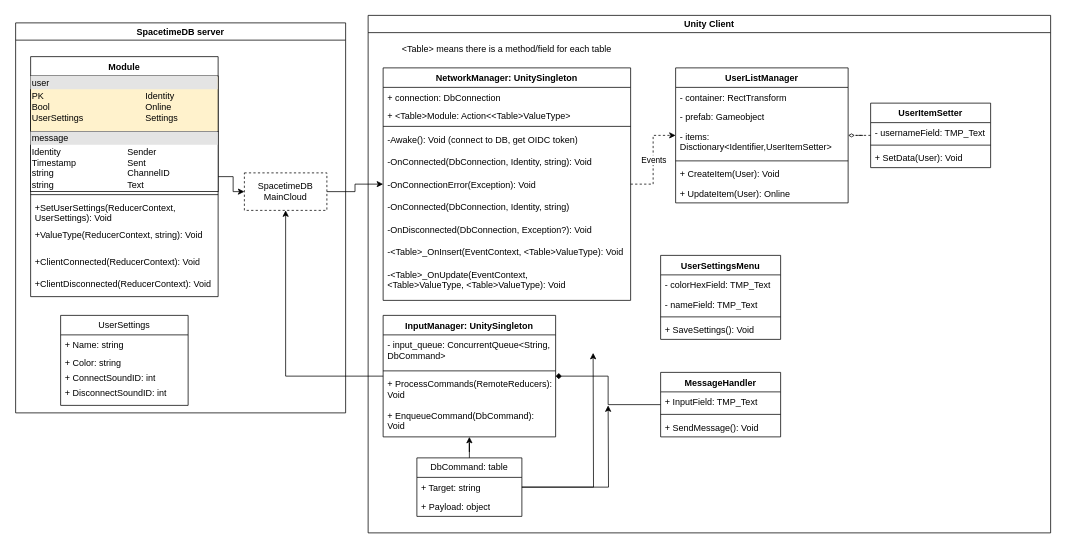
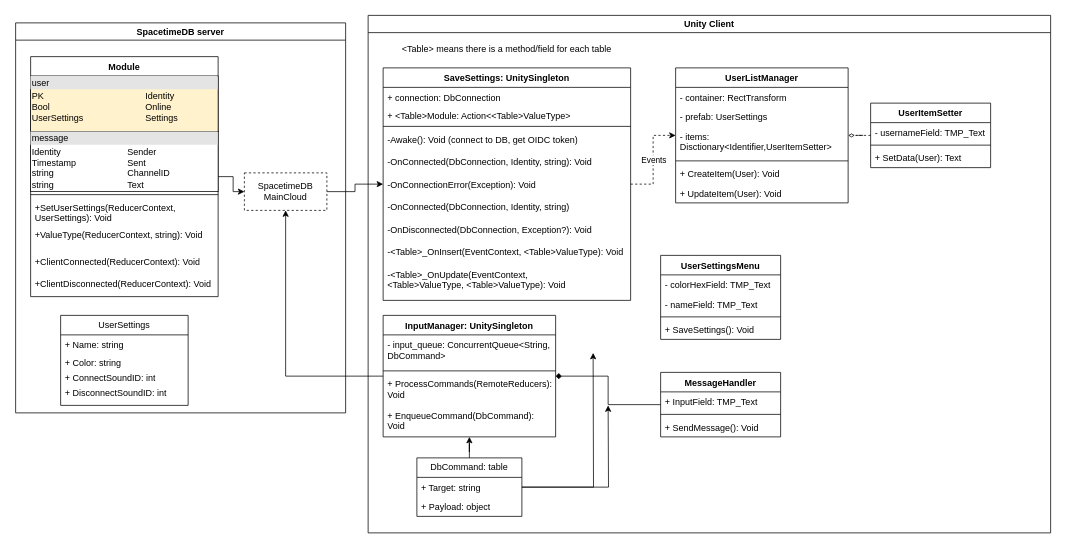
node "NetworkManager: UnitySingleton": label "NetworkManager: UnitySingleton" -> "SaveSettings: UnitySingleton"
node "- prefab: Gameobject": label "- prefab: Gameobject" -> "- prefab: UserSettings"
node "+ SetData(User): Void": label "+ SetData(User): Void" -> "+ SetData(User): Text"
node "+ UpdateItem(User): Online": label "+ UpdateItem(User): Online" -> "+ UpdateItem(User): Void"
